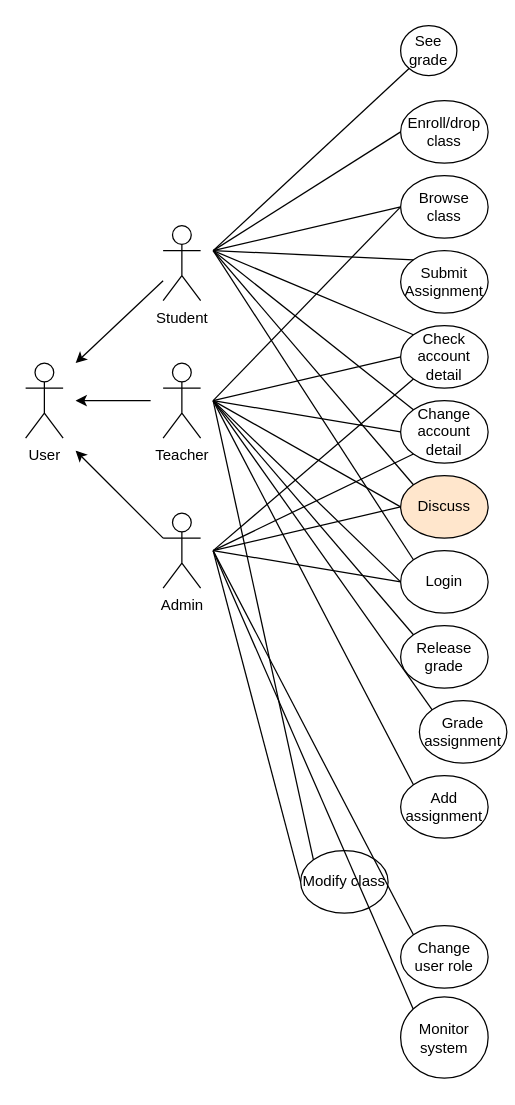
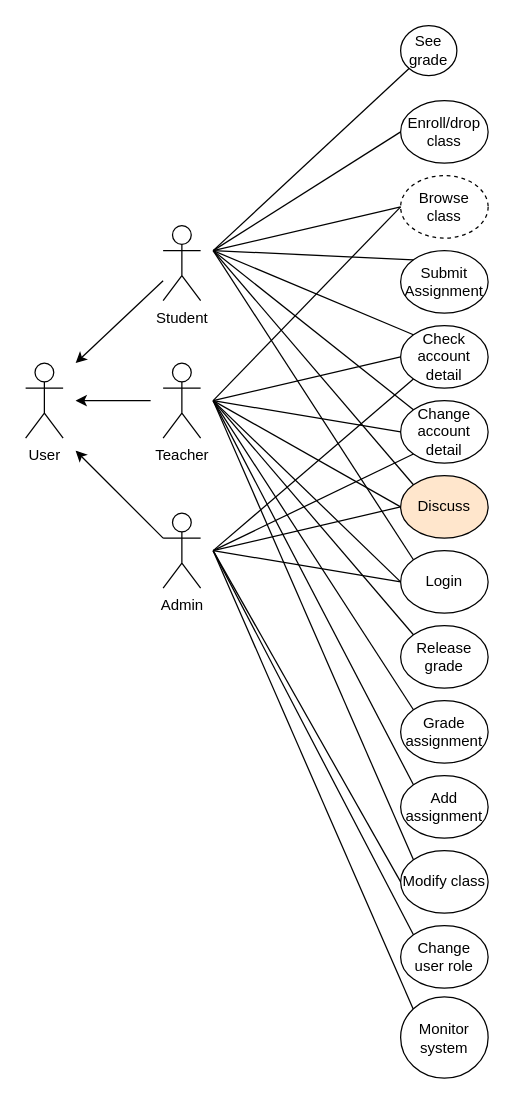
node "Browse class": style solid -> dashed
node "Grade assignment": moved (463, 732) -> (444, 732)
node "Modify class": moved (344, 882) -> (444, 882)
